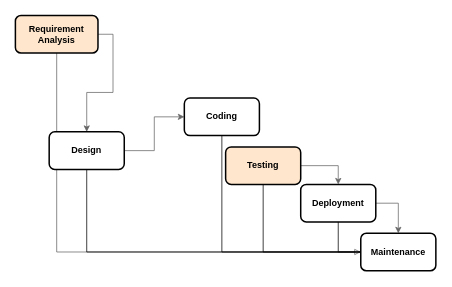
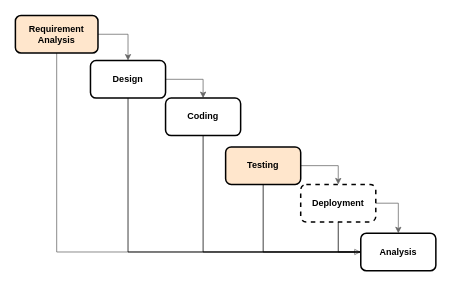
node "Coding": moved (222, 117) -> (203, 117)
node "Design": moved (87, 150) -> (128, 79)
node "Deployment": style solid -> dashed
node "Maintenance": label "Maintenance" -> "Analysis"
